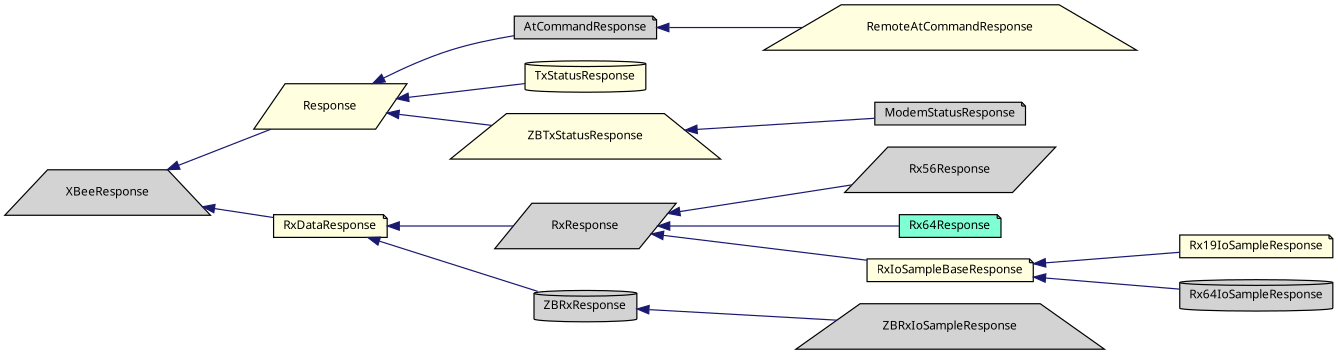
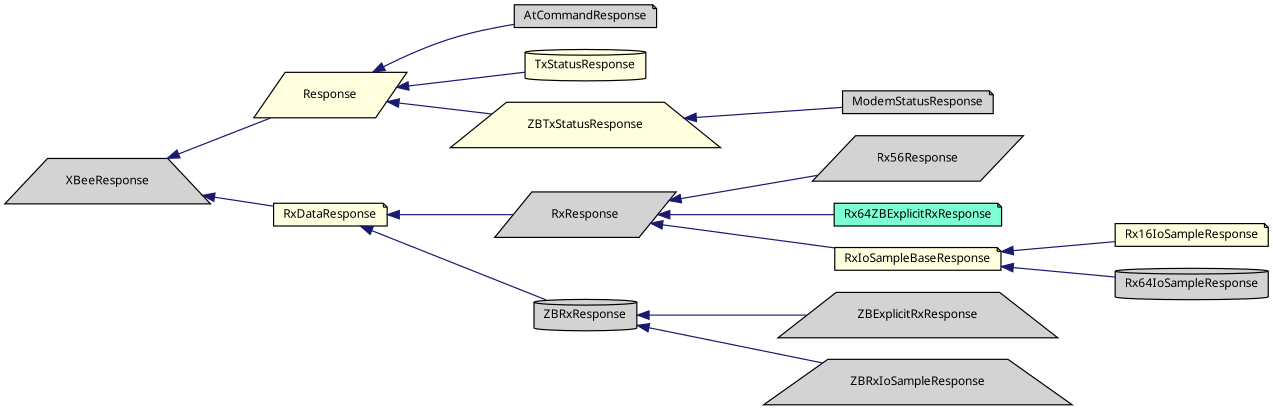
node "RemoteAtCommandResponse": removed
node "Rx64Response": label "Rx64Response" -> "Rx64ZBExplicitRxResponse"
node "Rx19IoSampleResponse": label "Rx19IoSampleResponse" -> "Rx16IoSampleResponse"
node "ZBExplicitRxResponse": added
